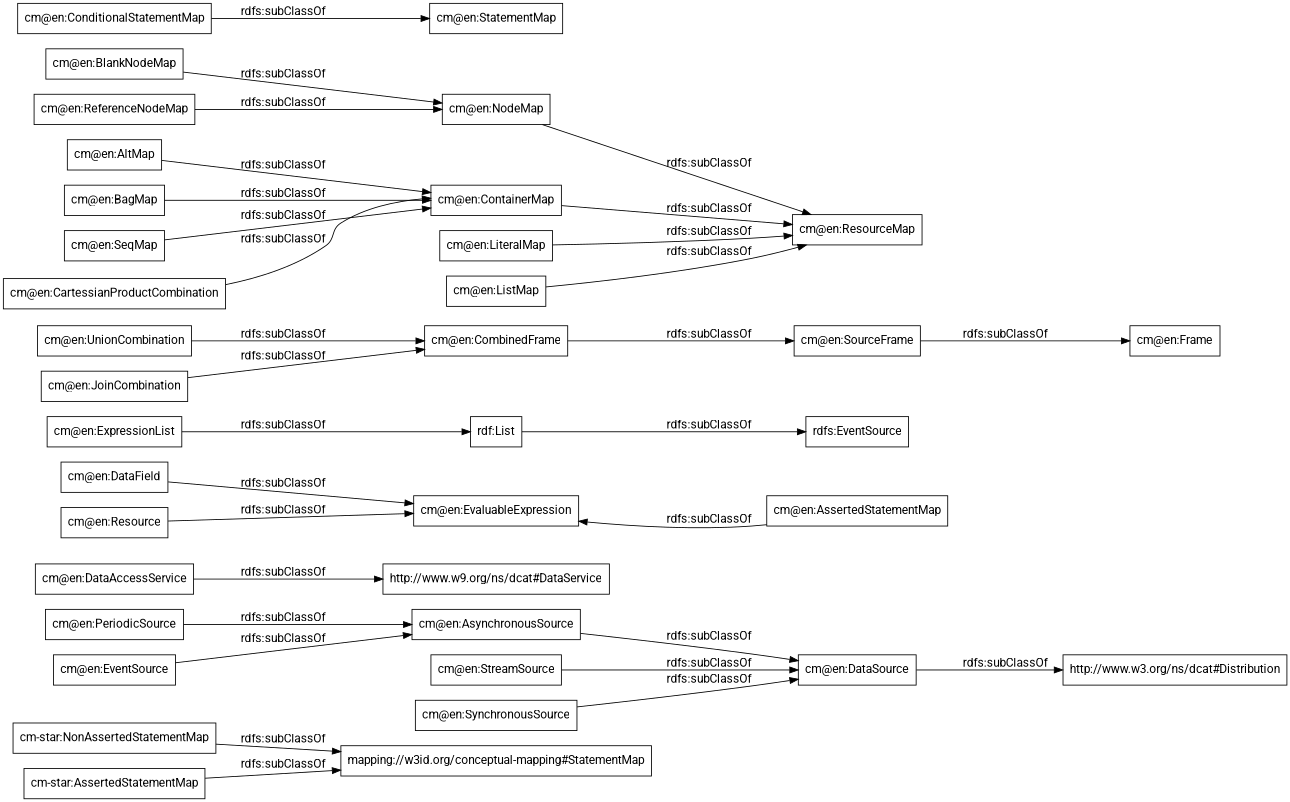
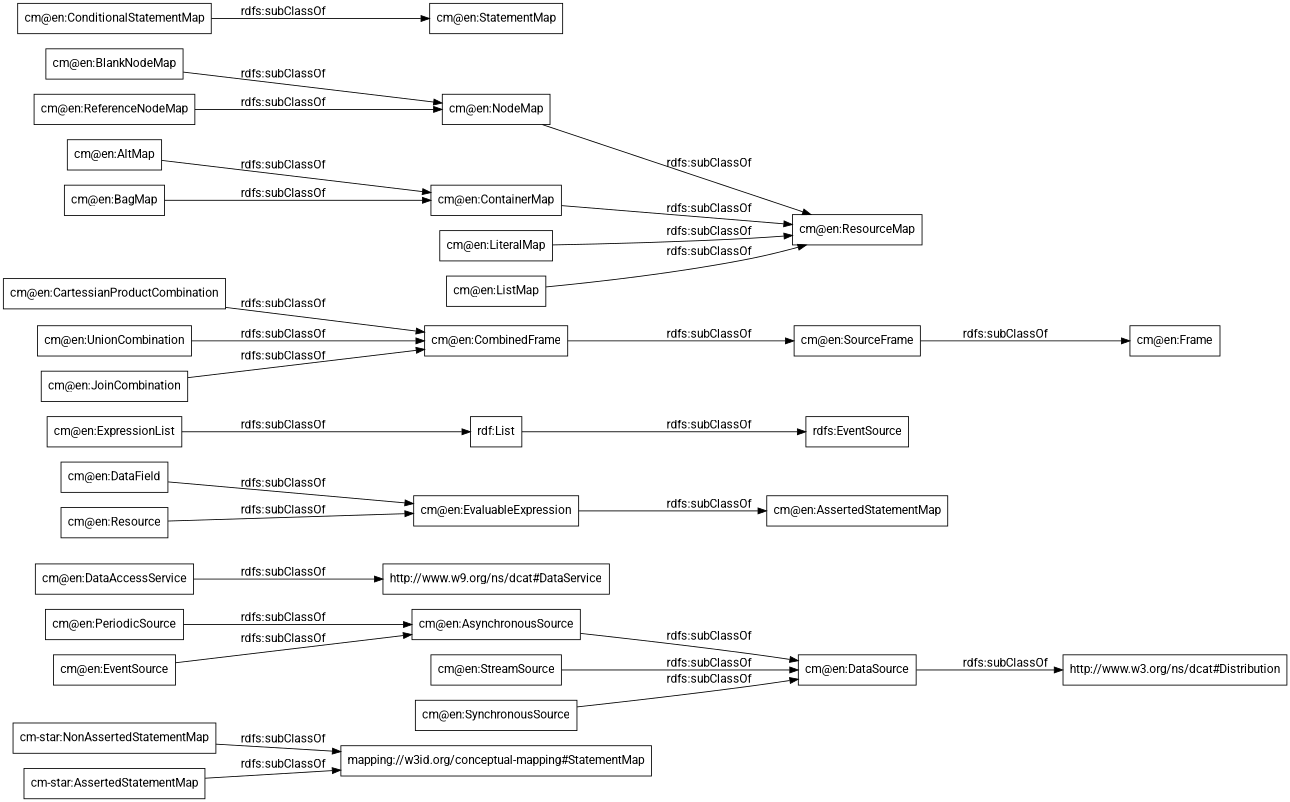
edge "cm@en:CartessianProductCombination" -> "cm@en:ContainerMap": now "cm@en:CartessianProductCombination" -> "cm@en:CombinedFrame"
node "cm@en:SeqMap": removed
edge "cm@en:AssertedStatementMap" -> "cm@en:EvaluableExpression": reversed
